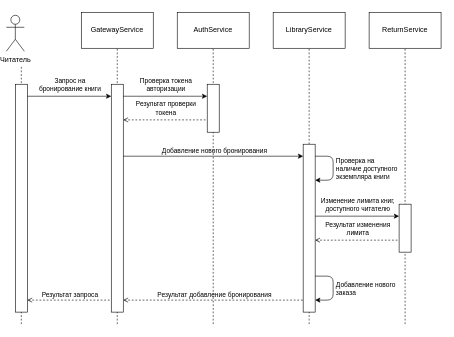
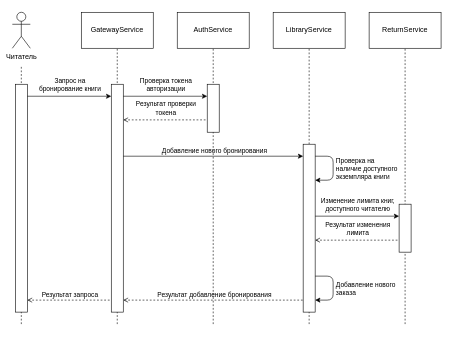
node "Читатель": moved (15, 33) -> (21, 30)
